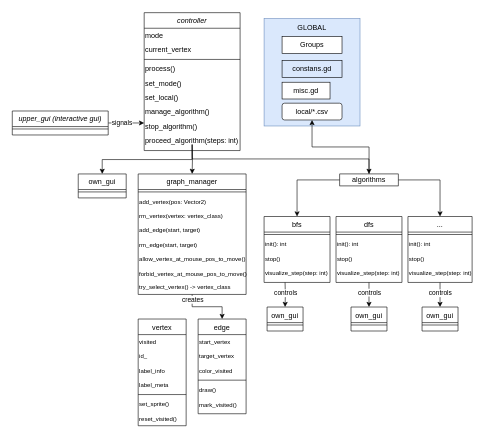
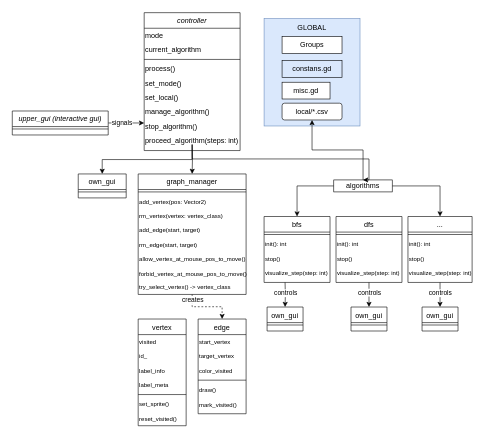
node "current_vertex": label "current_vertex" -> "current_algorithm"
node "algorithms": moved (369, 180) -> (363, 186)
edge "graph_manager" -> "edge": style solid -> dashed
